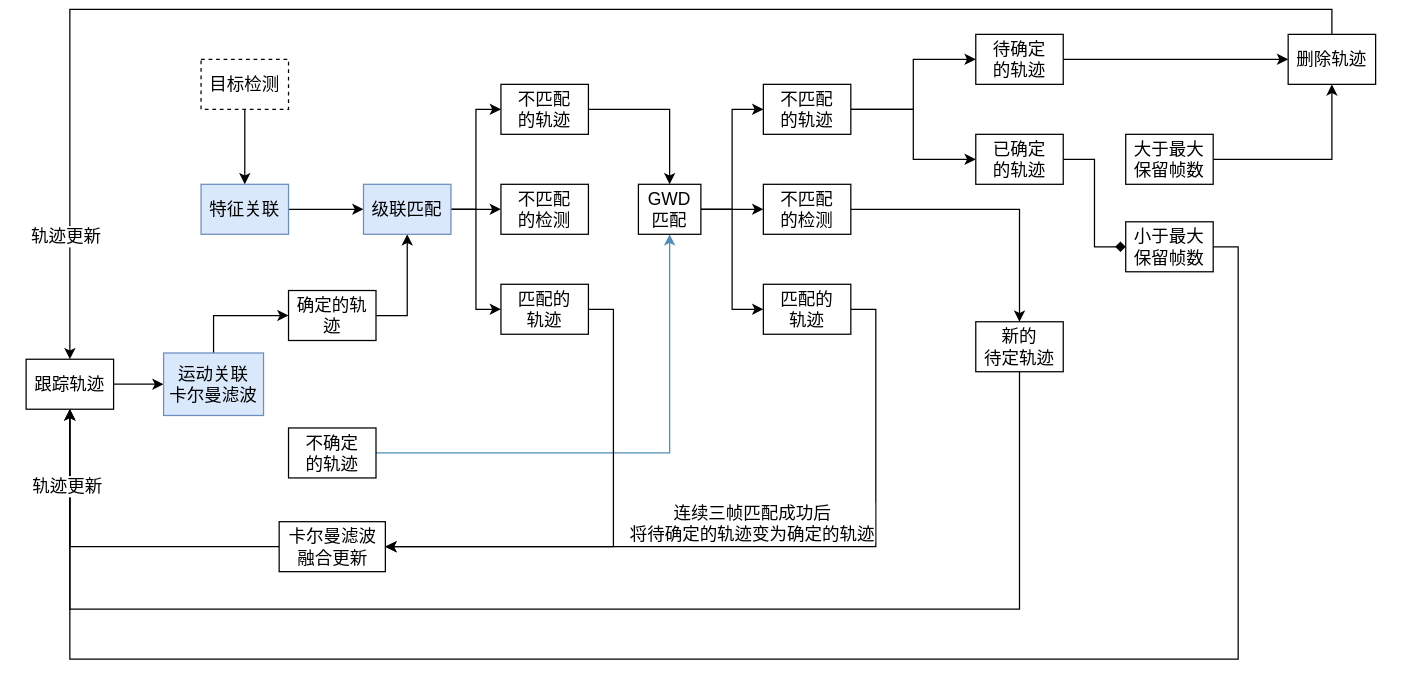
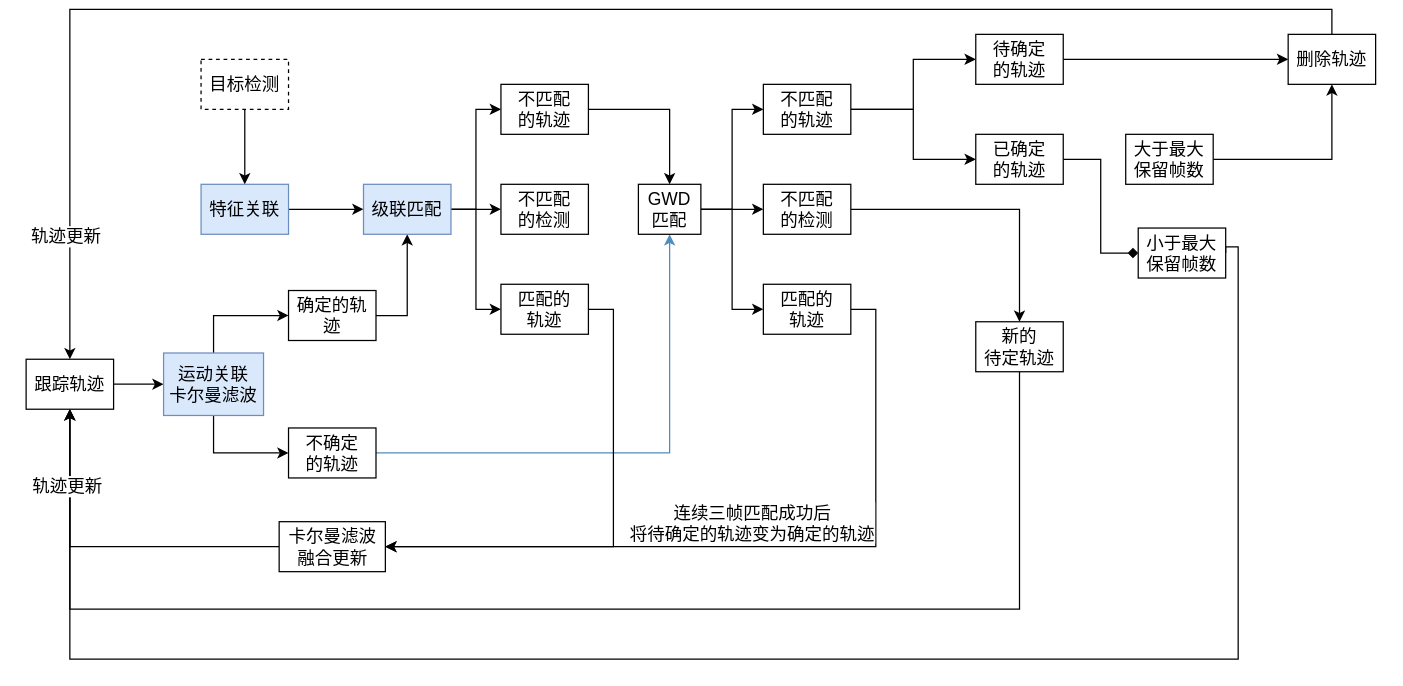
node "小于最大 保留帧数": moved (1169, 247) -> (1182, 253)
edge "运动关联 卡尔曼滤波" -> "不确定 的轨迹": added
